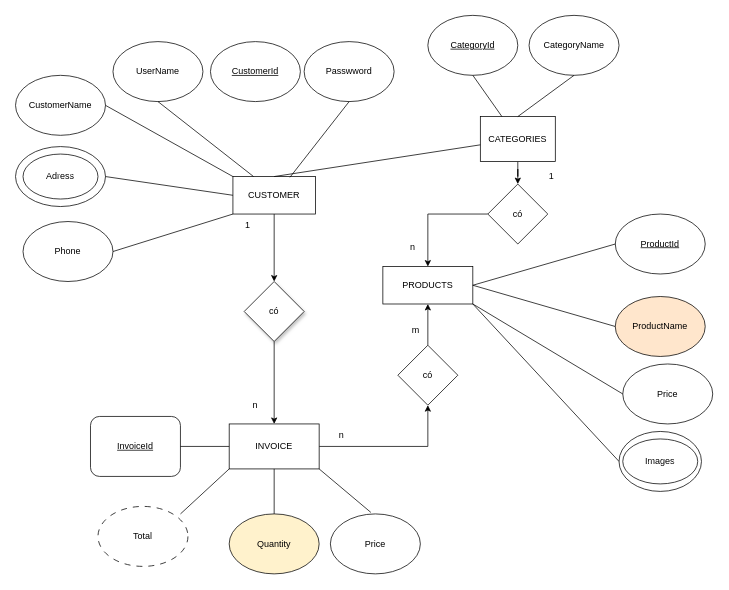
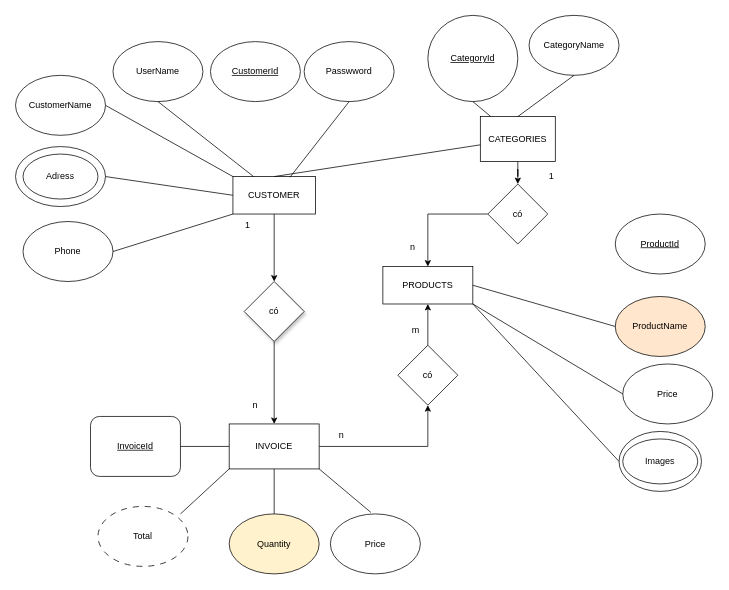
node "CategoryId": size 90x60 -> 90x86
edge "ProductId" -- "PRODUCTS": removed
